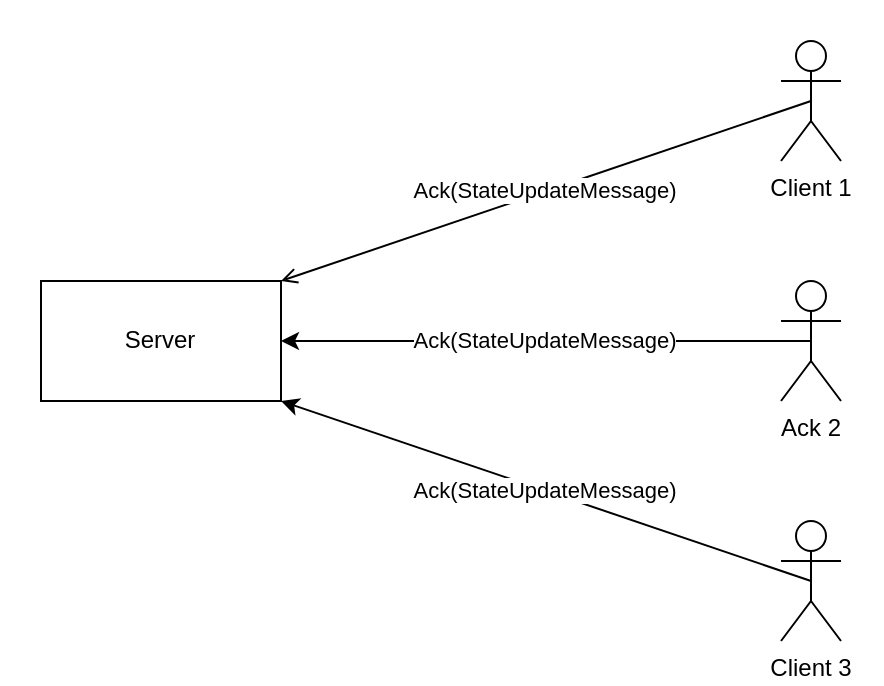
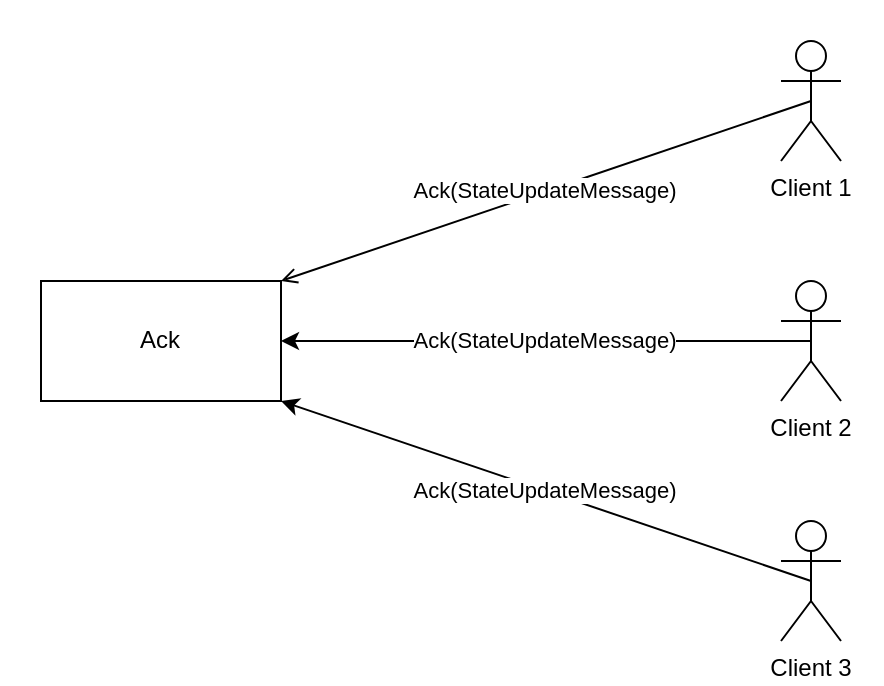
node "Server": label "Server" -> "Ack"
node "Ack 2": label "Ack 2" -> "Client 2"
